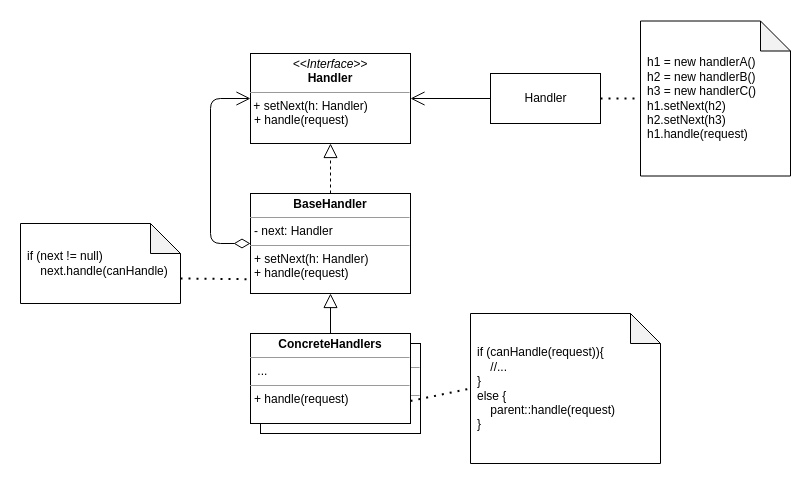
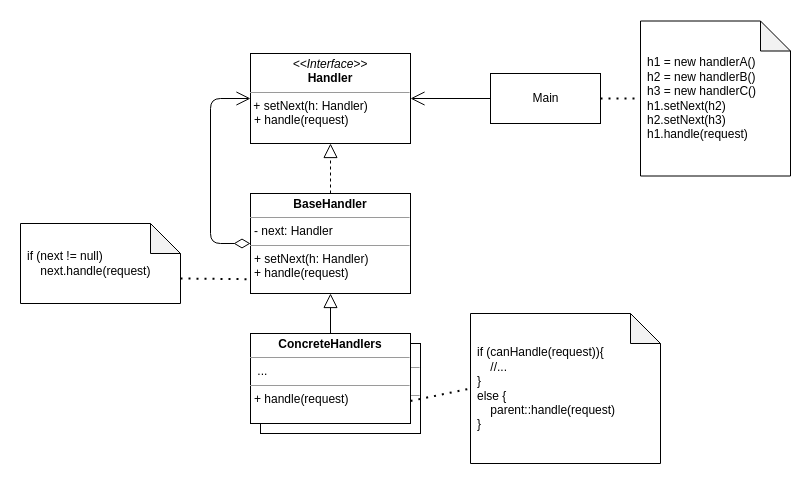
node "Handler": label "Handler" -> "Main"
node "if (next != null) next.handle(canHandle)": label "if (next != null) next.handle(canHandle)" -> "if (next != null) next.handle(request)"
